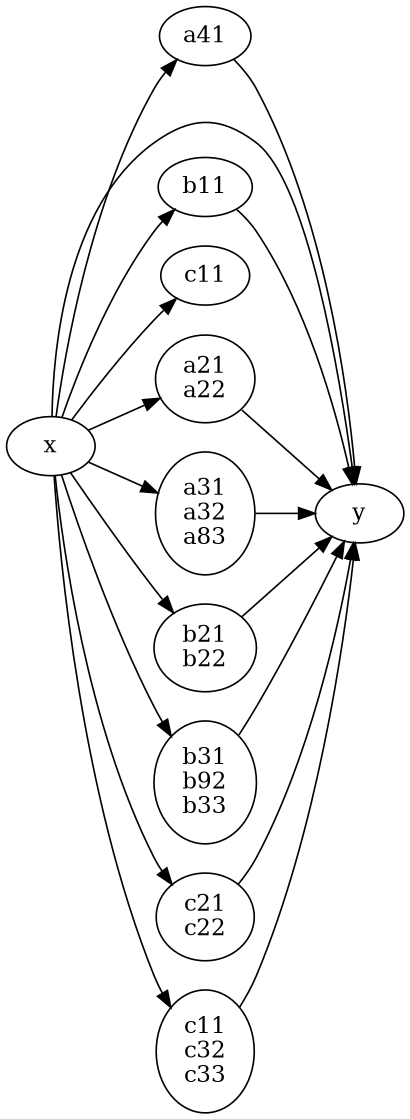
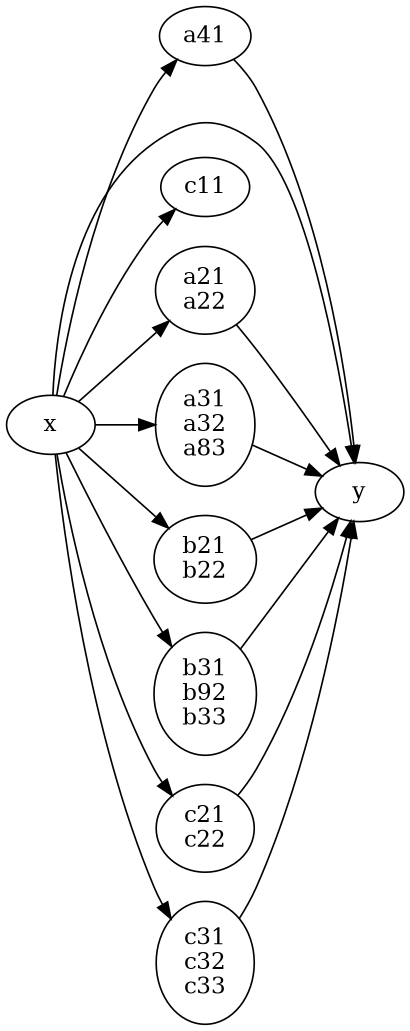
node "b11": removed
node "c11 c32 c33": label "c11 c32 c33" -> "c31 c32 c33"
